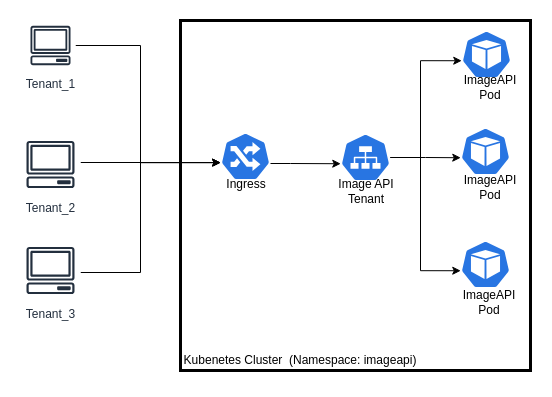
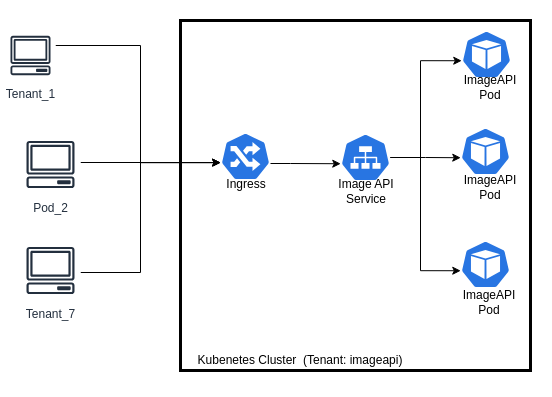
node "Tenant_1": moved (51, 46) -> (31, 56)
node "Image API Tenant": label "Image API Tenant" -> "Image API Service"
node "Tenant_2": label "Tenant_2" -> "Pod_2"
node "Tenant_3": label "Tenant_3" -> "Tenant_7"
node "Kubenetes Cluster (Namespace: imageapi)": label "Kubenetes Cluster (Namespace: imageapi)" -> "Kubenetes Cluster (Tenant: imageapi)"
